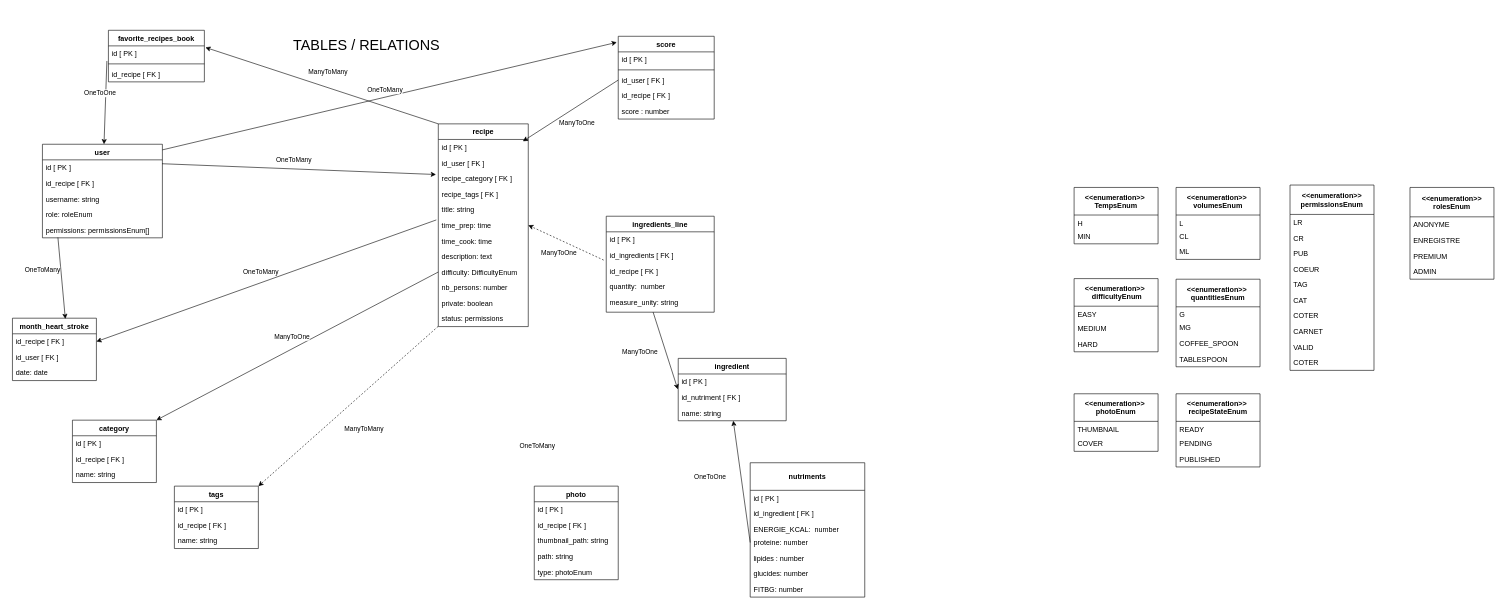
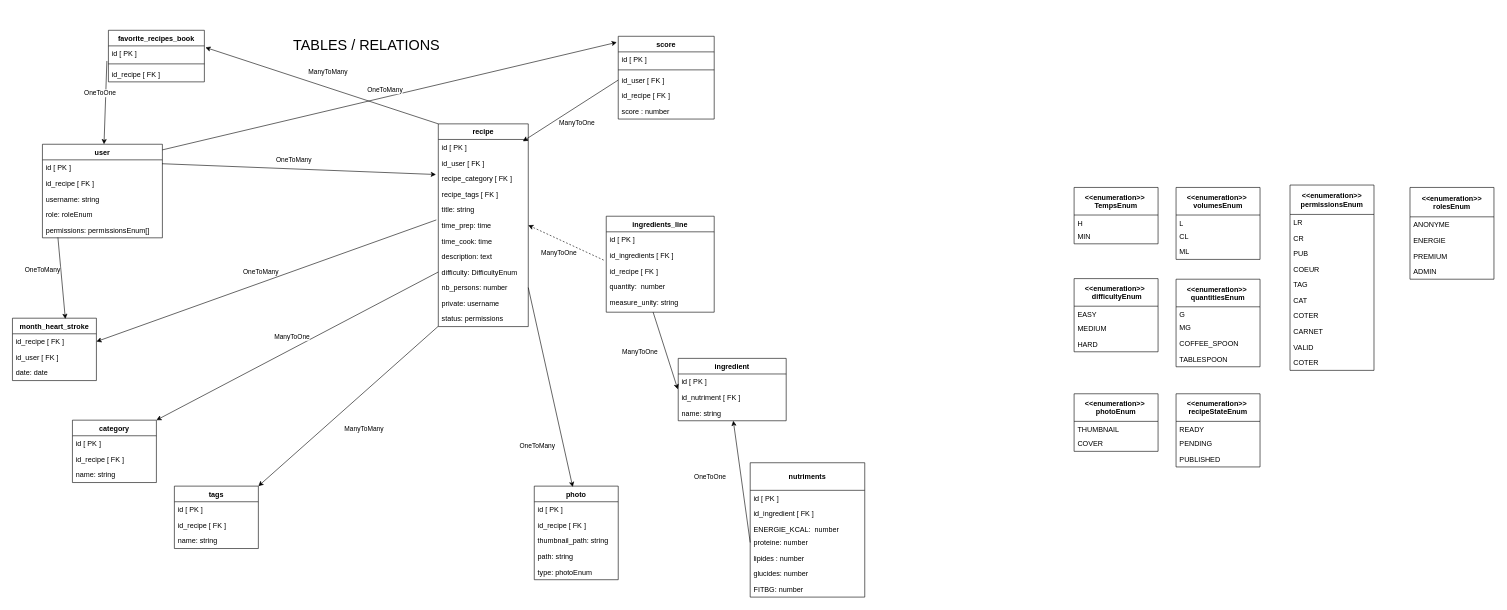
node "ENREGISTRE": label "ENREGISTRE" -> "ENERGIE"
node "private: boolean": label "private: boolean" -> "private: username"
edge "nb_persons: number" -> "photo": added
edge "status: permissions" -> "tags": style dashed -> solid
